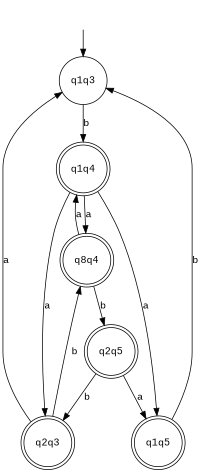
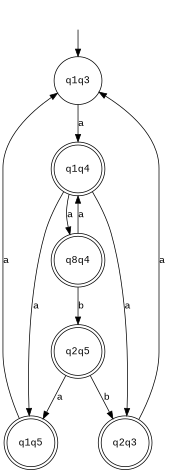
edge "q1q3" -> "q1q4": label "b" -> "a"
edge "q1q5" -> "q1q3": label "b" -> "a"
edge "q2q3" -> "q8q4": removed, label "b"
